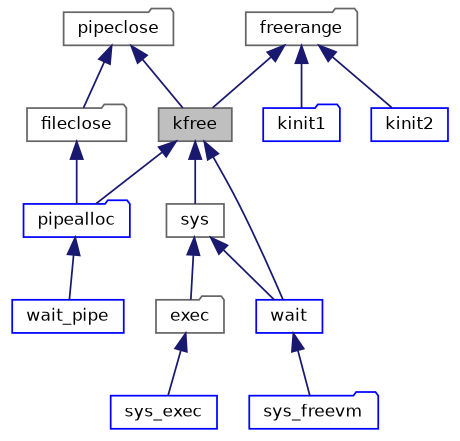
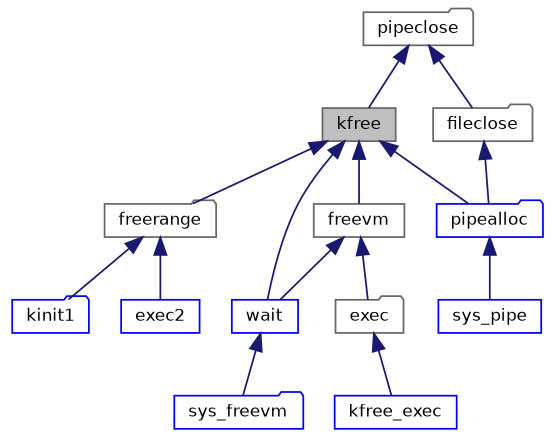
edge "kfree" -> "freerange": reversed
node "kinit2": label "kinit2" -> "exec2"
node "sys": label "sys" -> "freevm"
node "wait_pipe": label "wait_pipe" -> "sys_pipe"
node "sys_exec": label "sys_exec" -> "kfree_exec"
